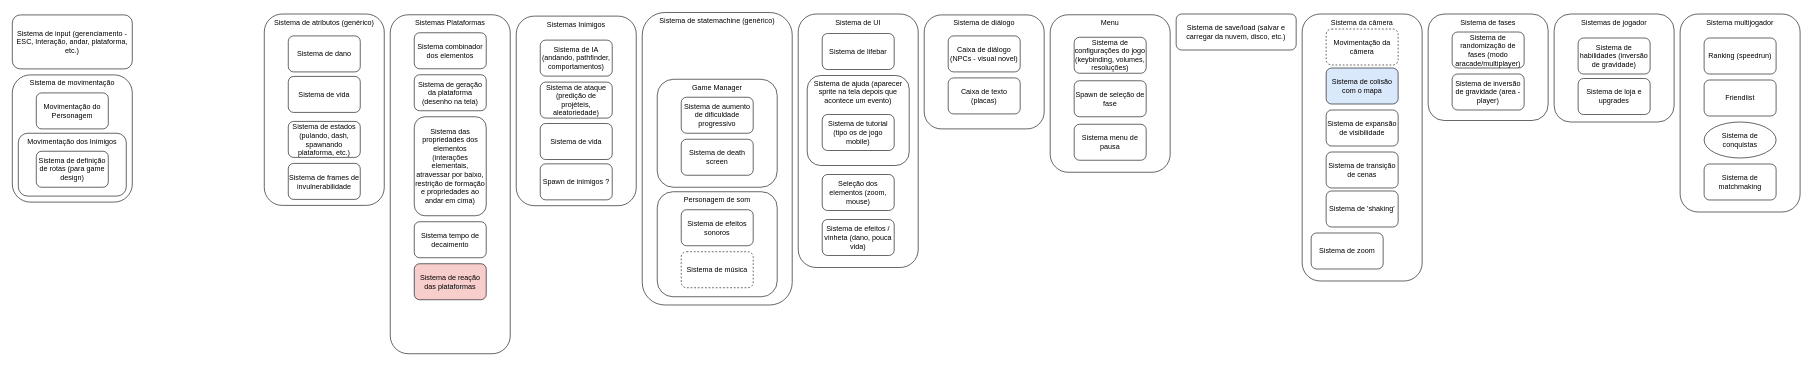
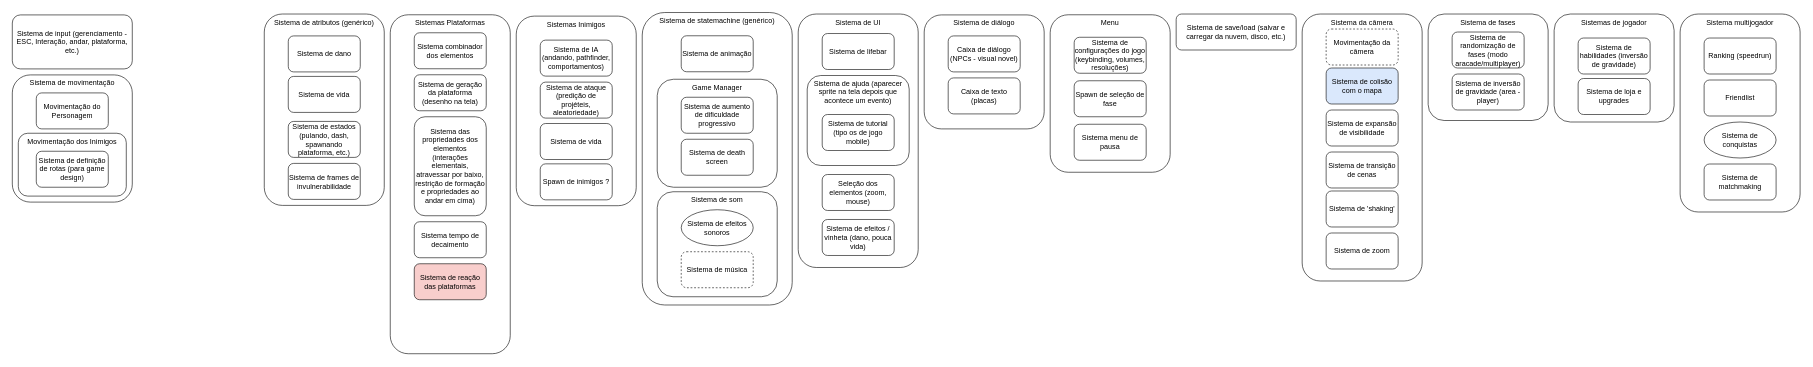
node "Sistema de animação": added
node "Personagem de som": label "Personagem de som" -> "Sistema de som"
node "Sistema de efeitos sonoros": shape rounded rectangle -> ellipse
node "Sistema de zoom": moved (1347, 251) -> (1362, 251)
